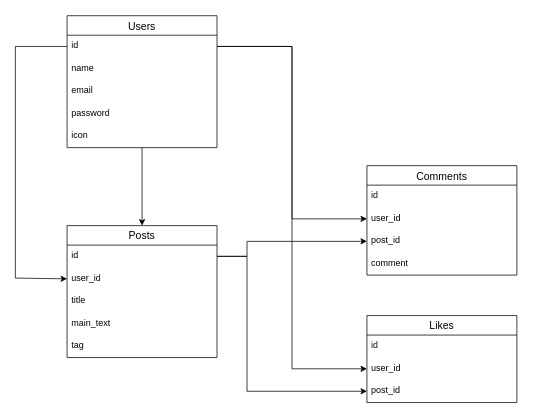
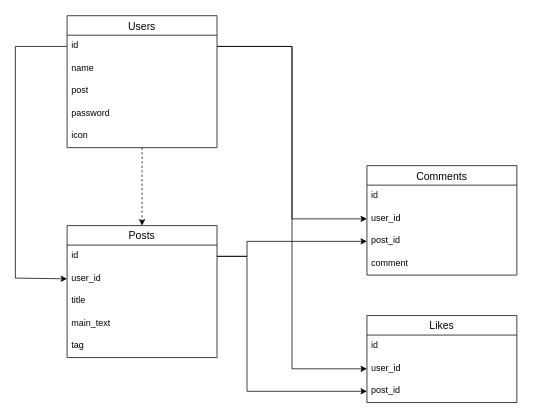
node "email": label "email" -> "post"
edge "Users" -> "Posts": style solid -> dashed
